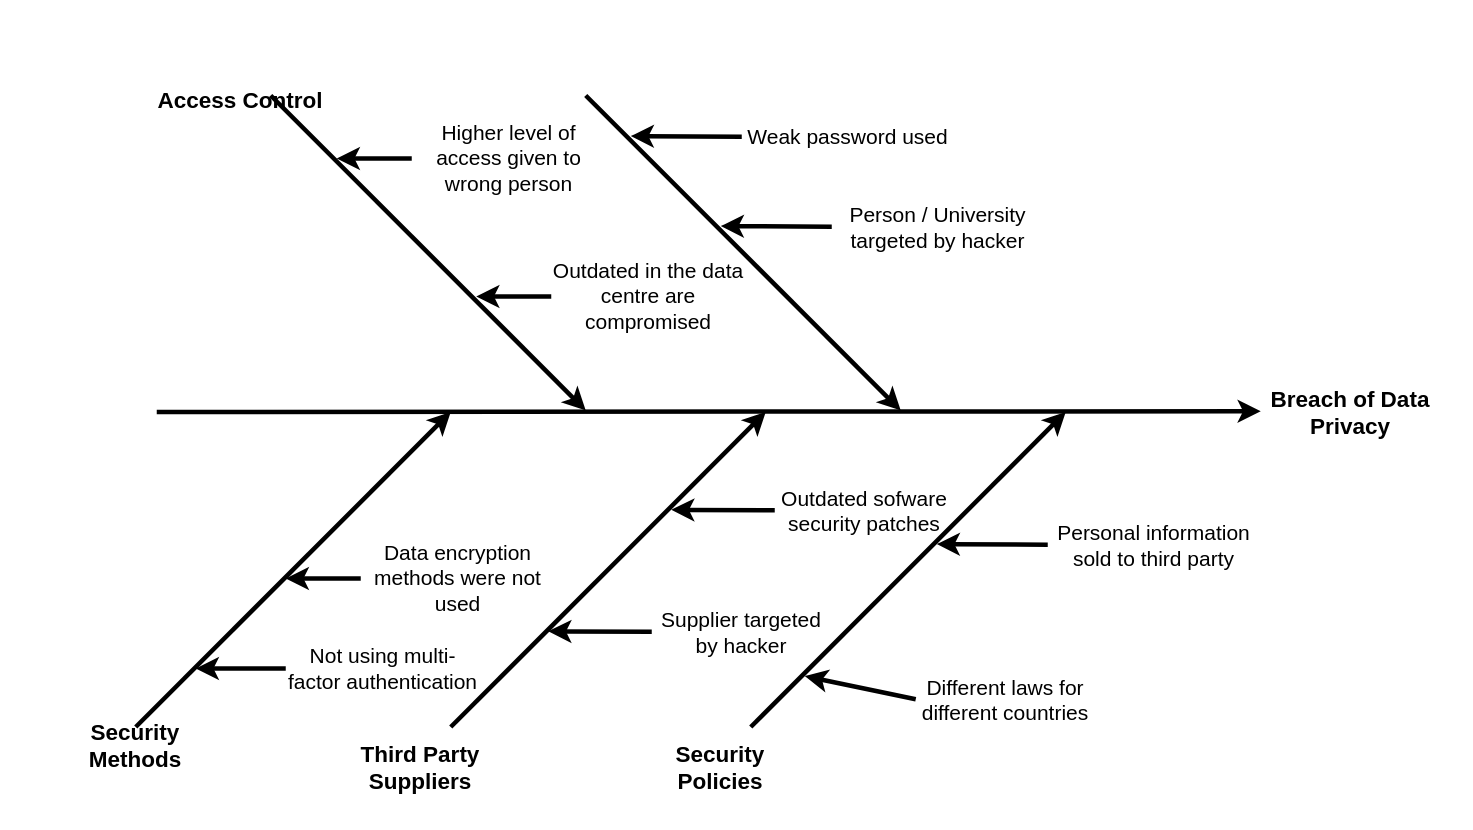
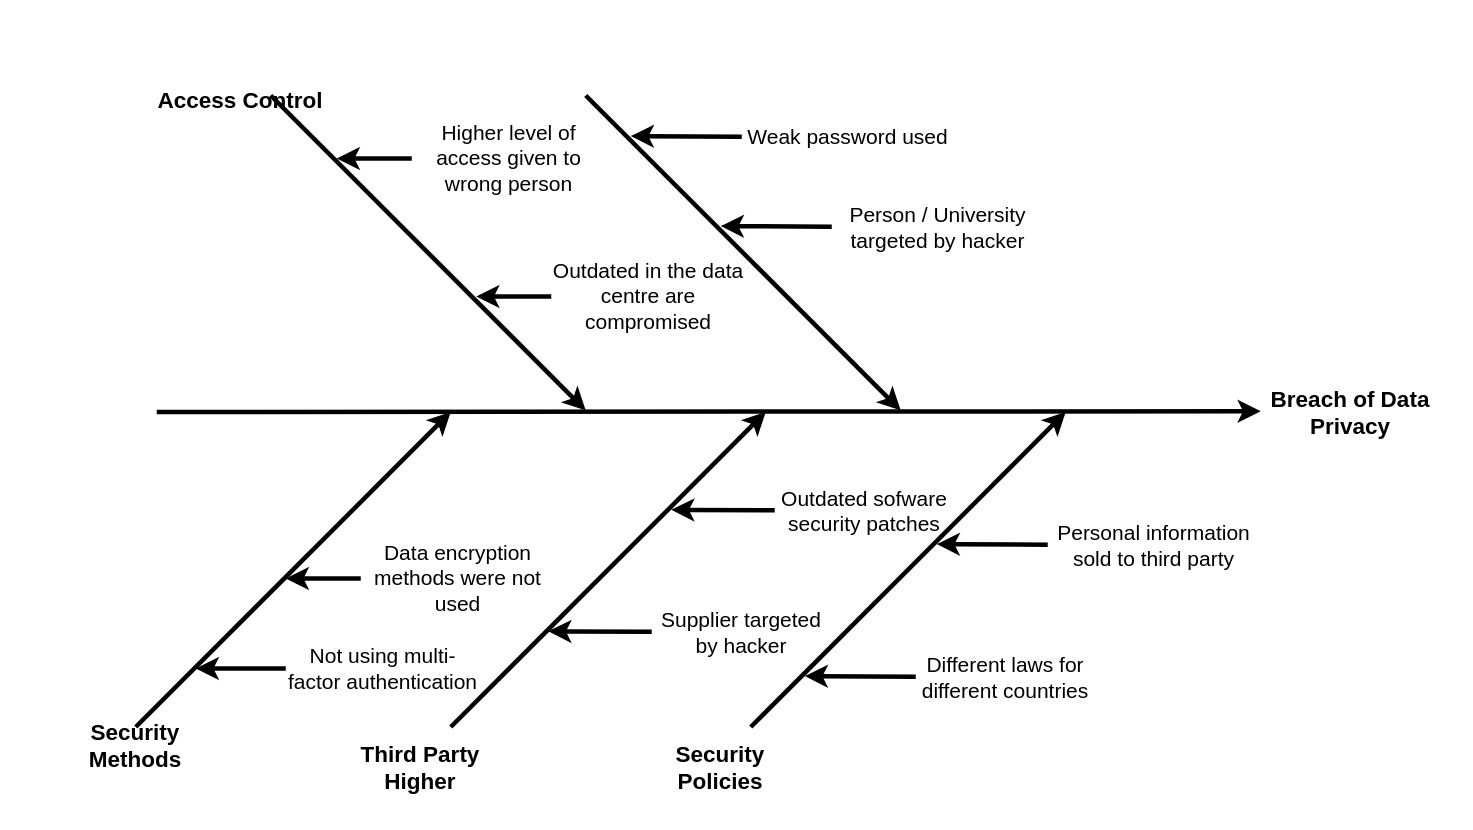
node "Different laws for different countries": moved (1006, 699) -> (1006, 677)
node "Third Party Suppliers": label "Third Party Suppliers" -> "Third Party Higher"
